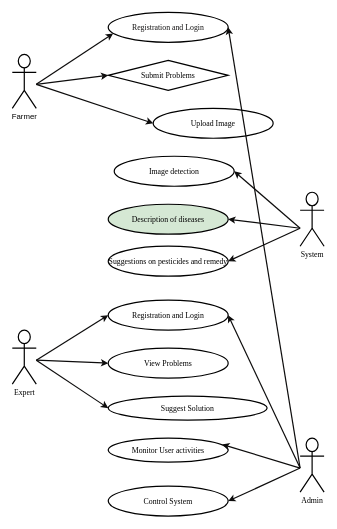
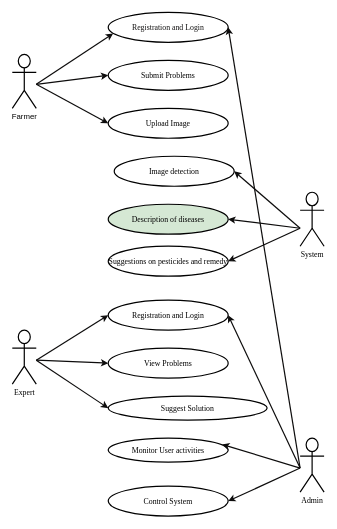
node "Submit Problems": shape diamond -> ellipse
node "Upload Image": moved (213, 123) -> (168, 123)
